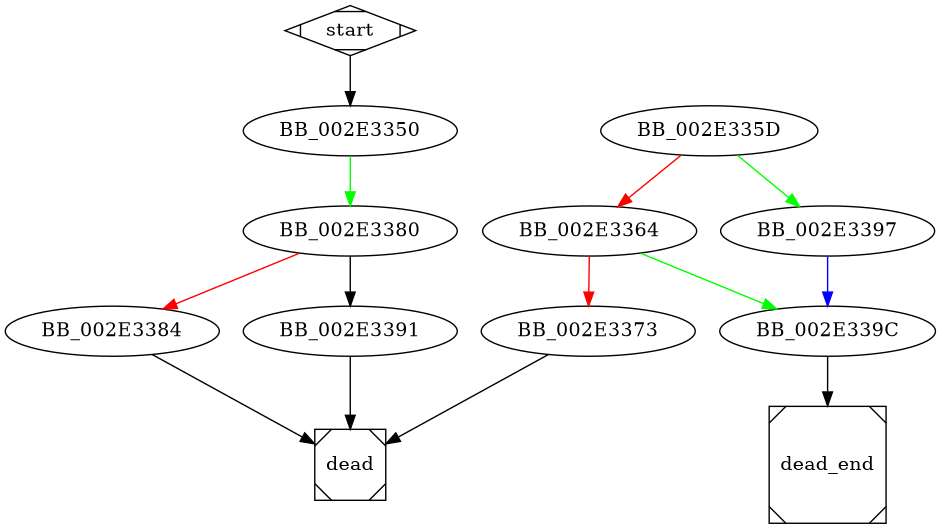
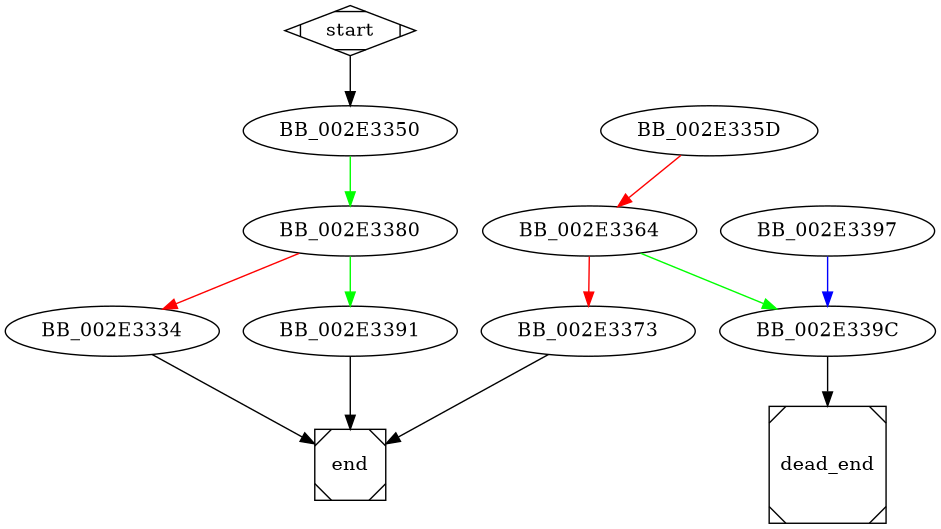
edge "BB_002E335D" -> "BB_002E3397": removed
edge "BB_002E3380" -> "BB_002E3391": color black -> green
node "BB_002E3384": label "BB_002E3384" -> "BB_002E3334"
node "dead": label "dead" -> "end"
